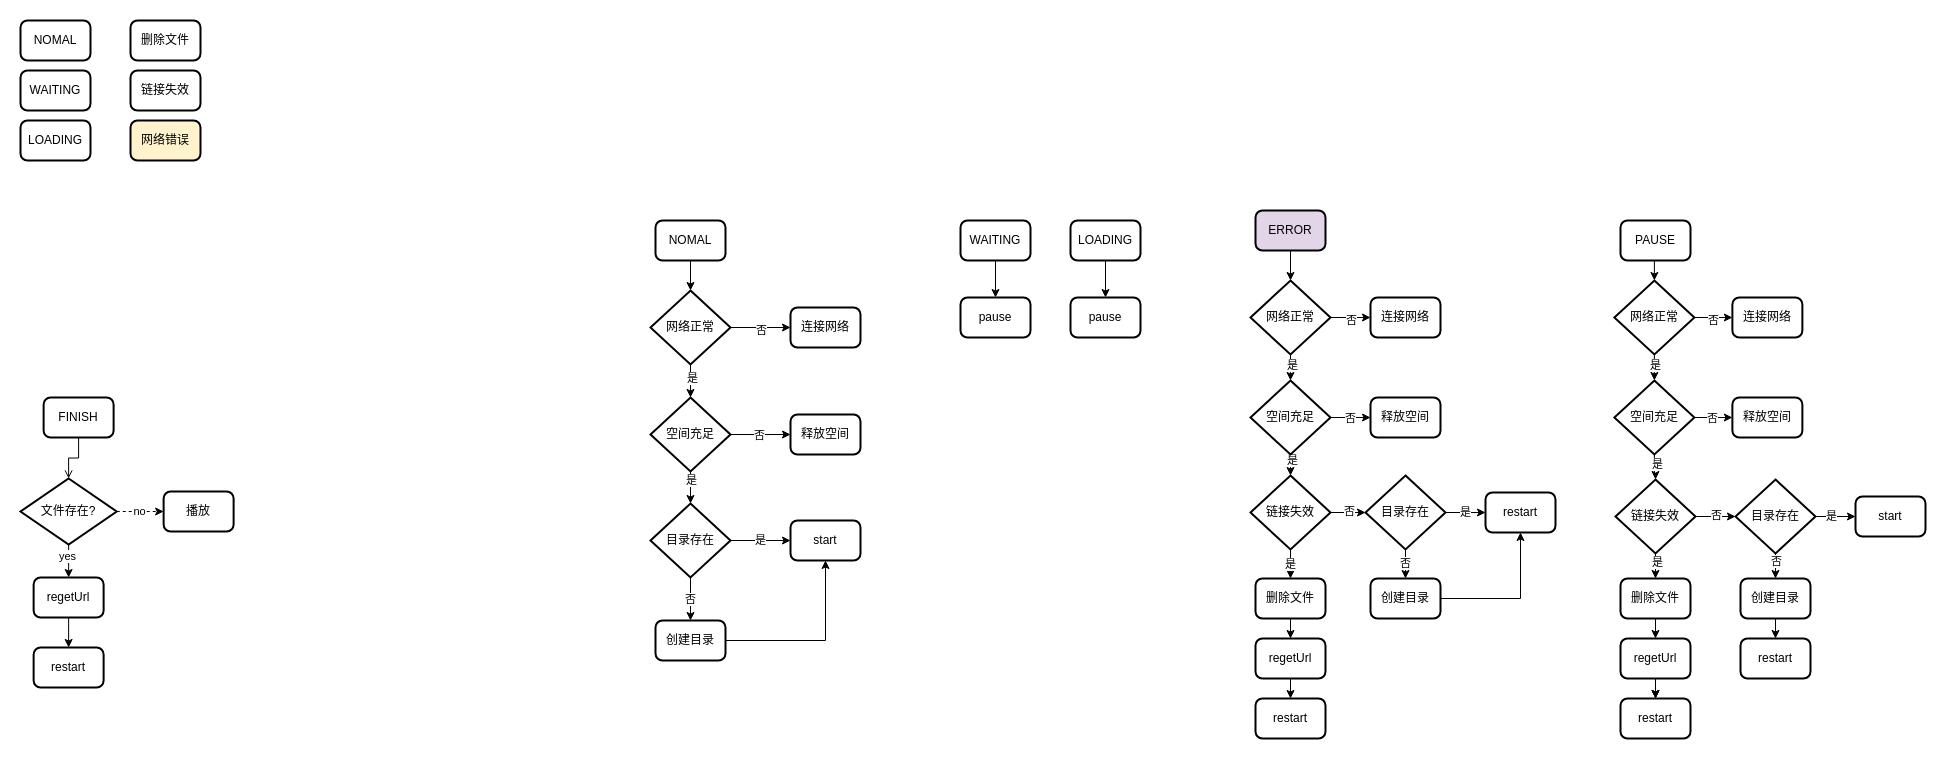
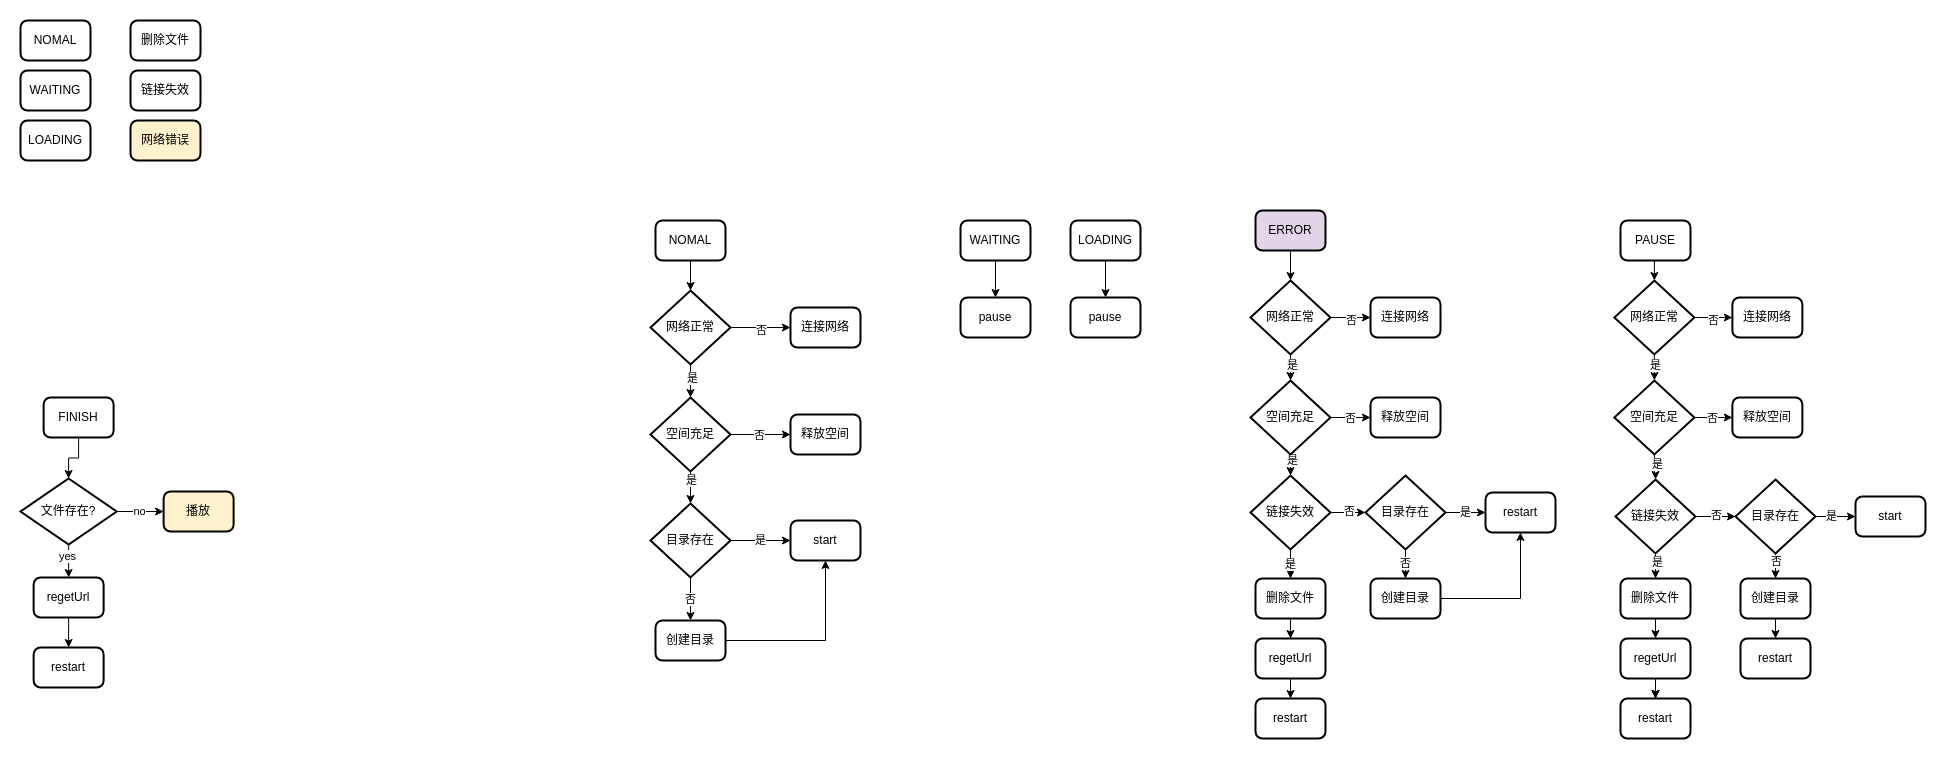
edge "FINISH" -> "文件存在?": arrowhead open -> classic
edge "文件存在?" -> "播放": style dashed -> solid
node "播放": fillcolor #ffffff -> #fff2cc
